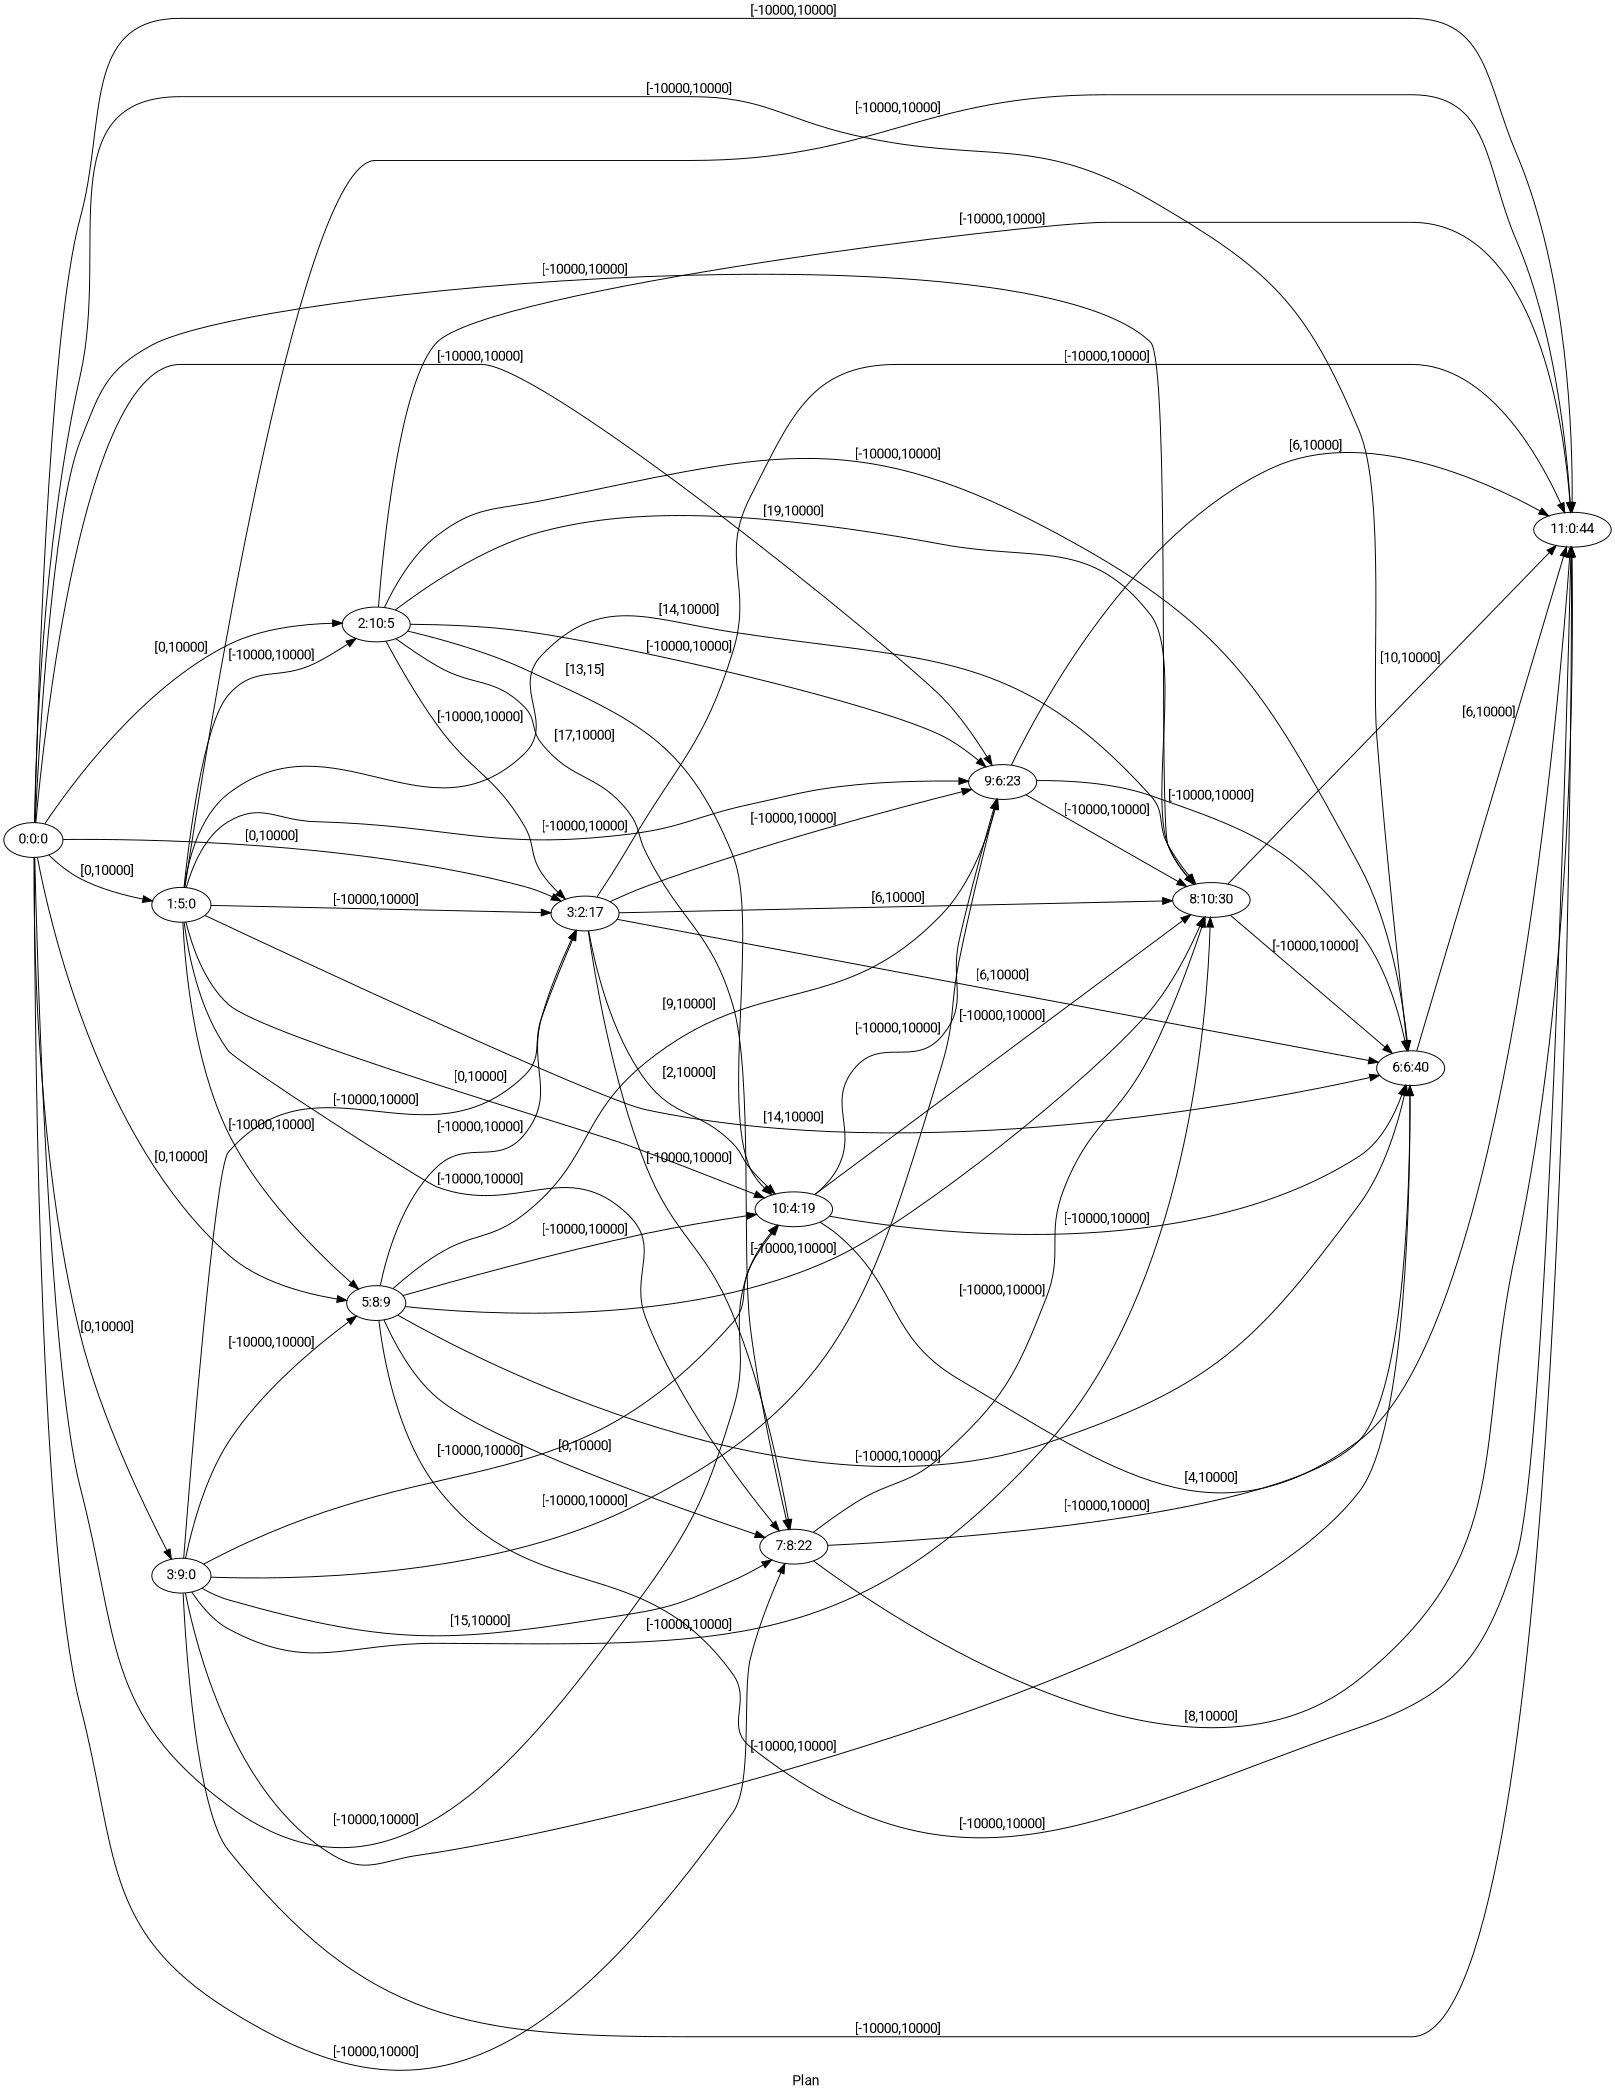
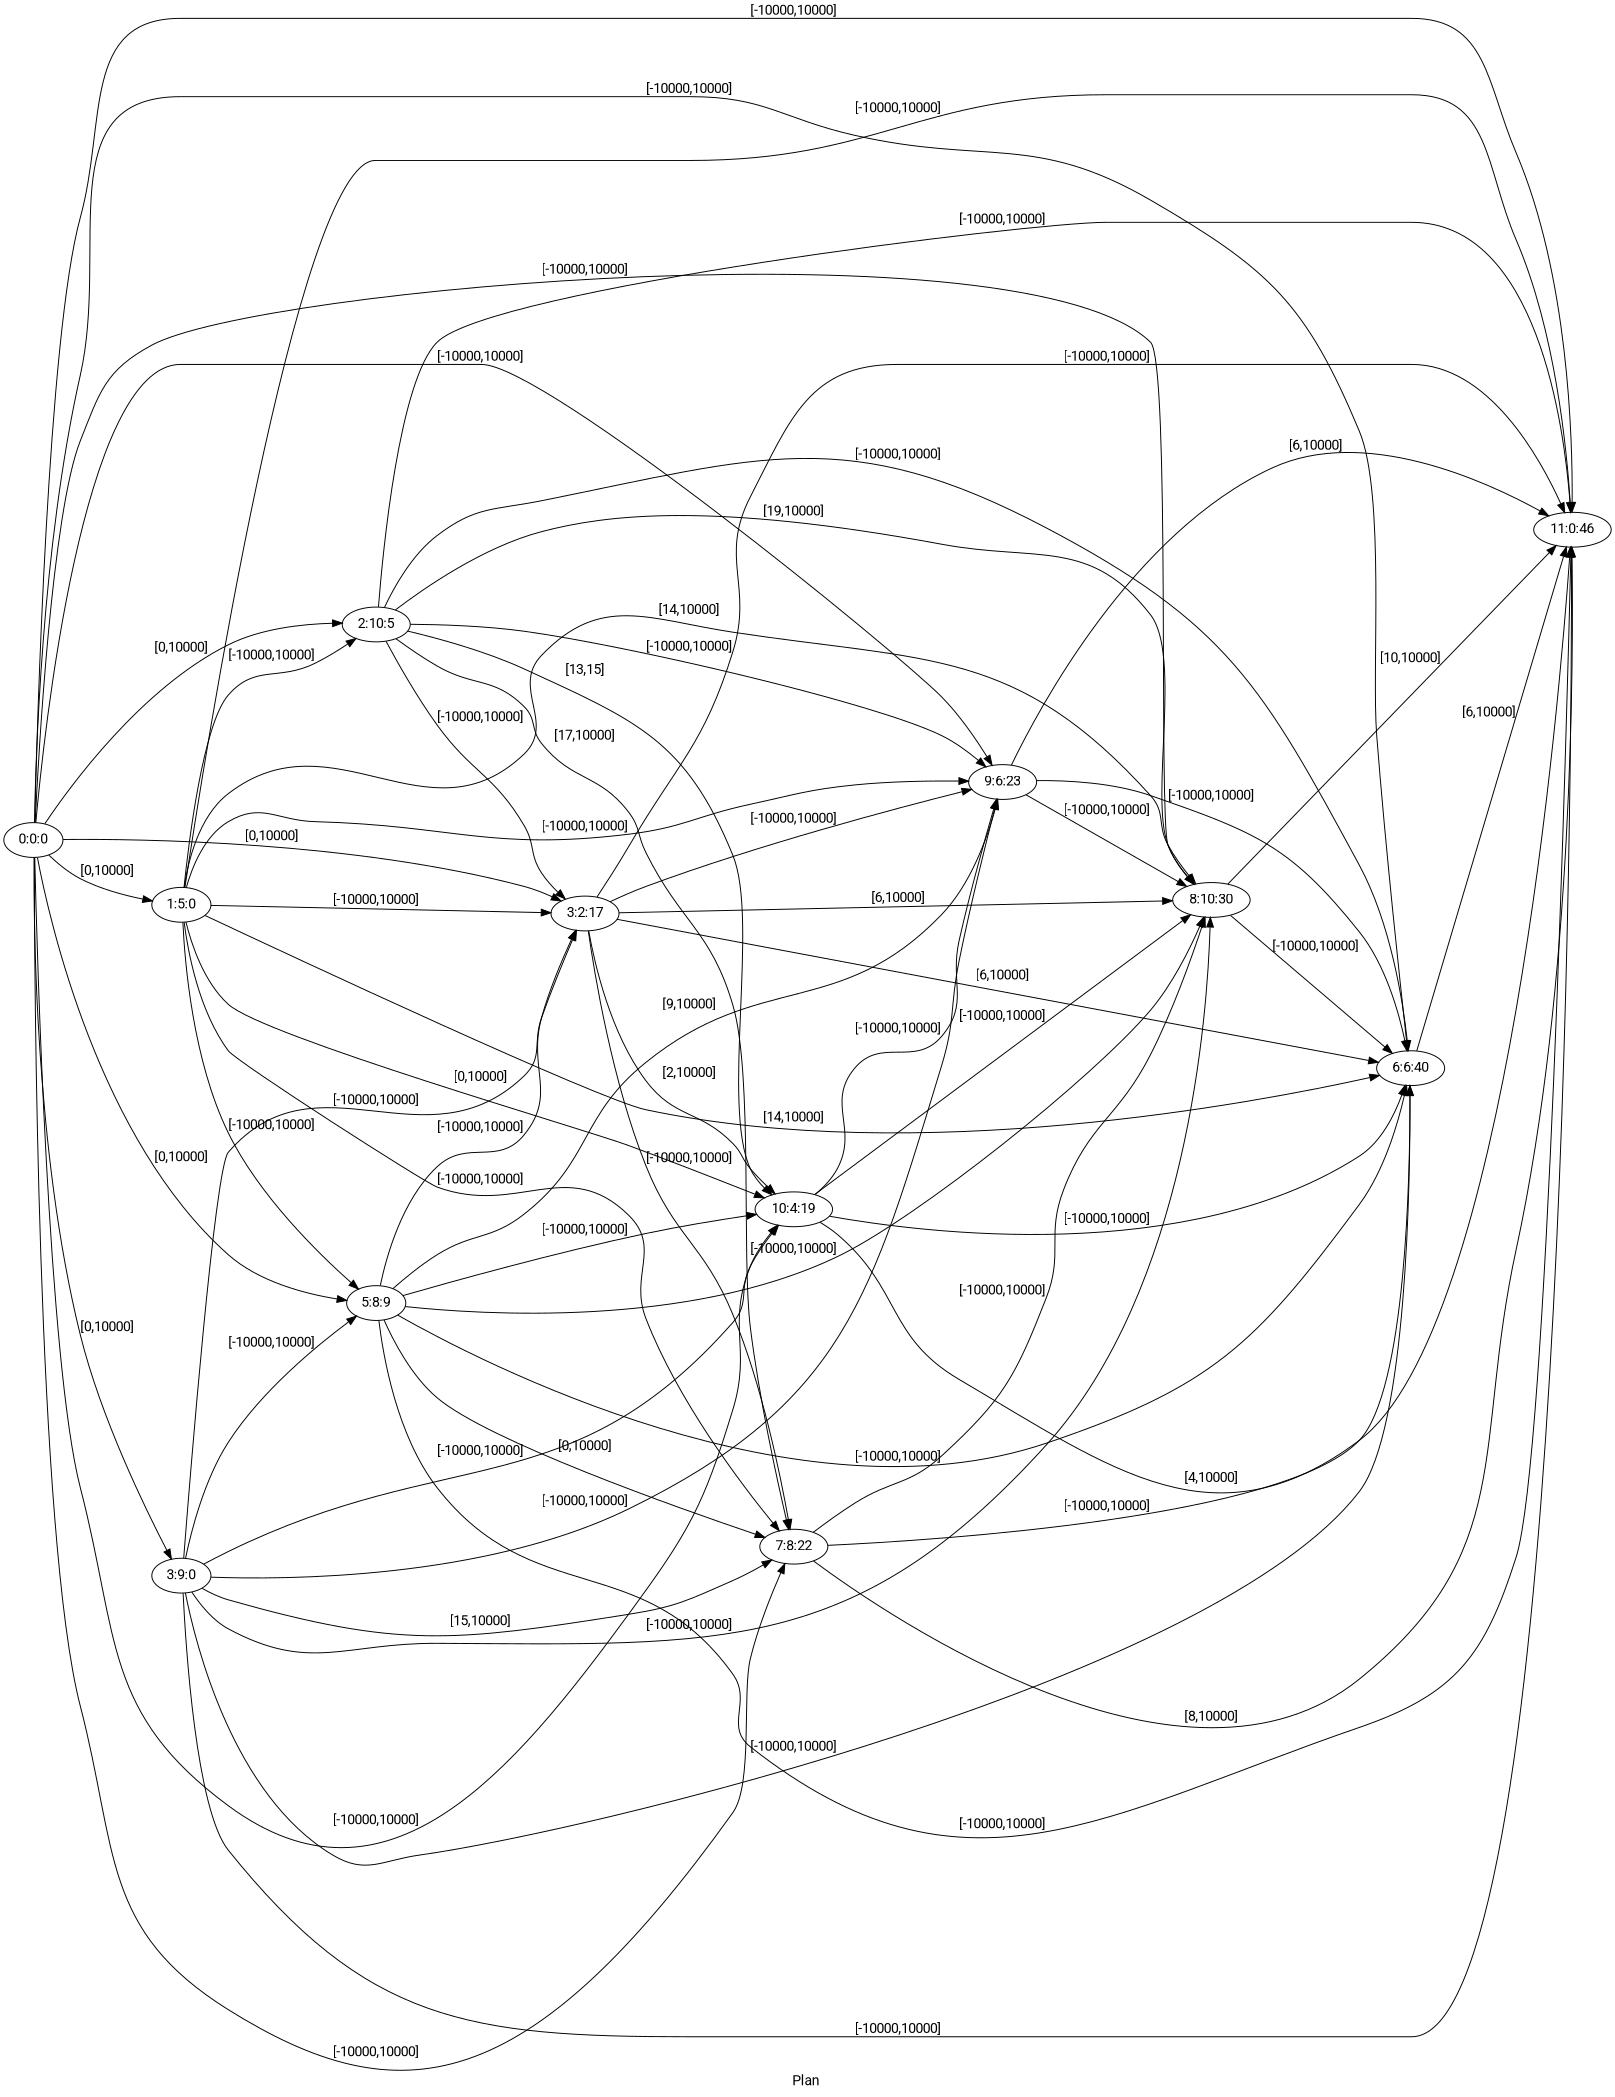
node "11:0:44": label "11:0:44" -> "11:0:46"
